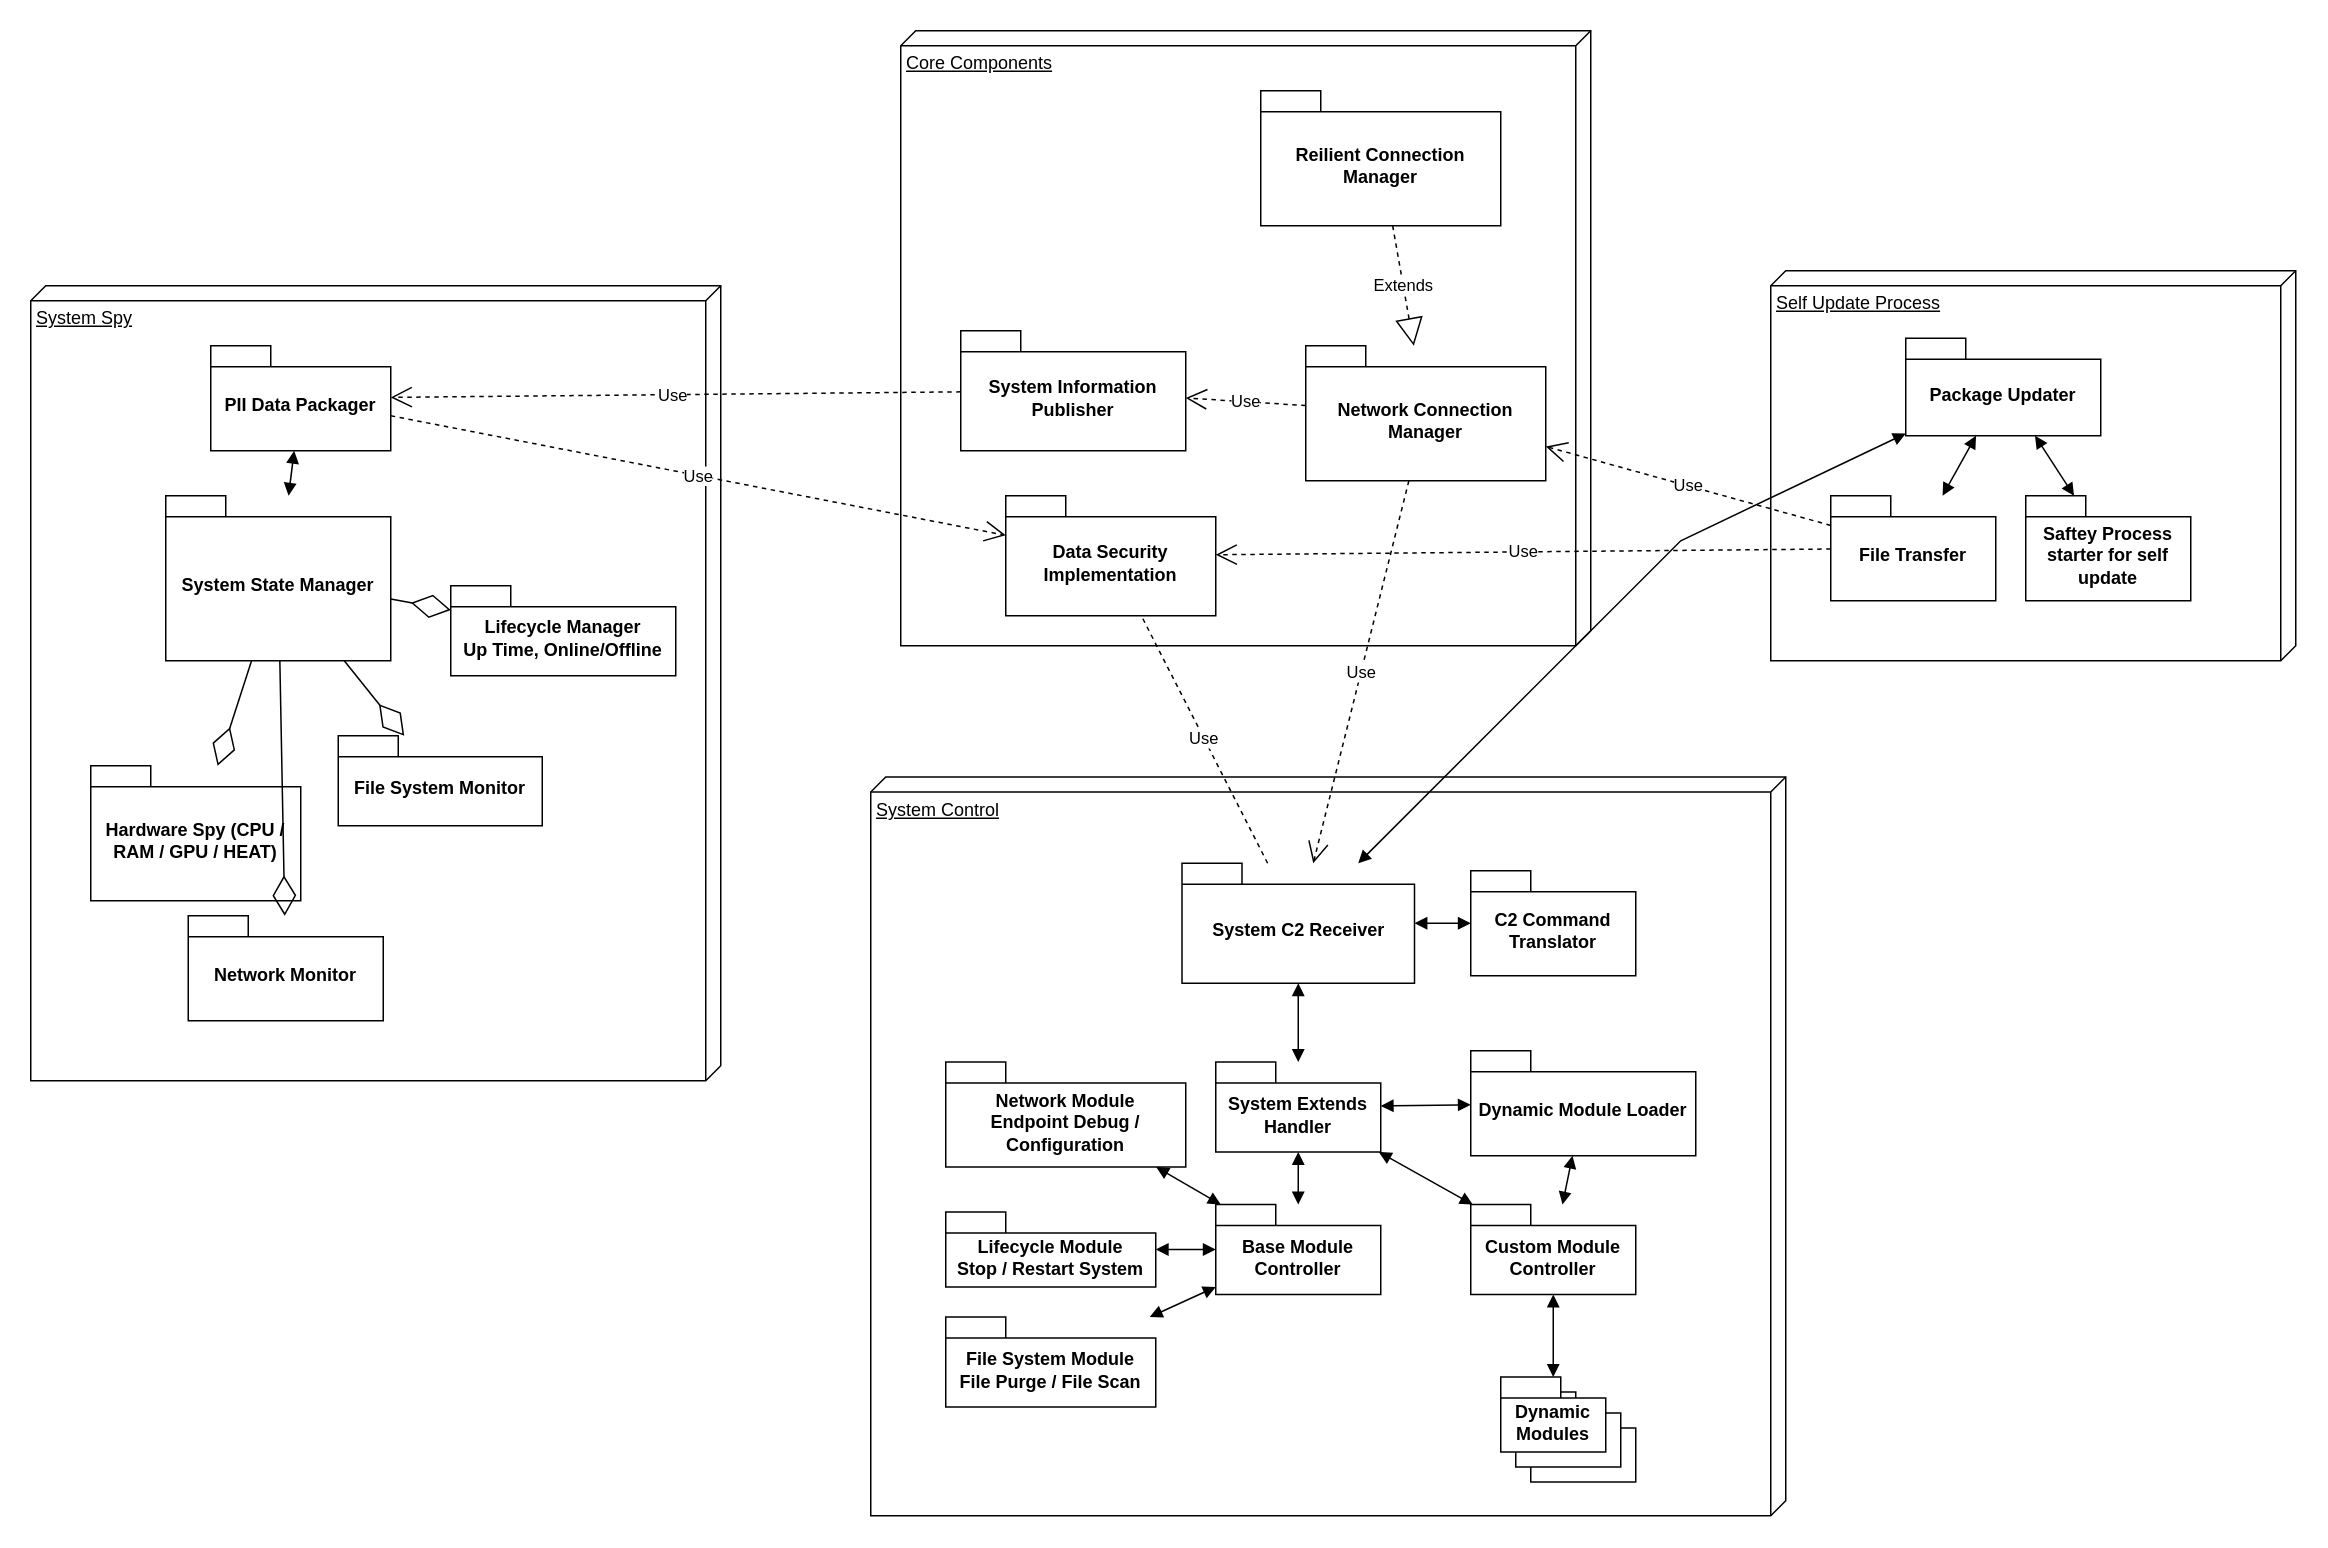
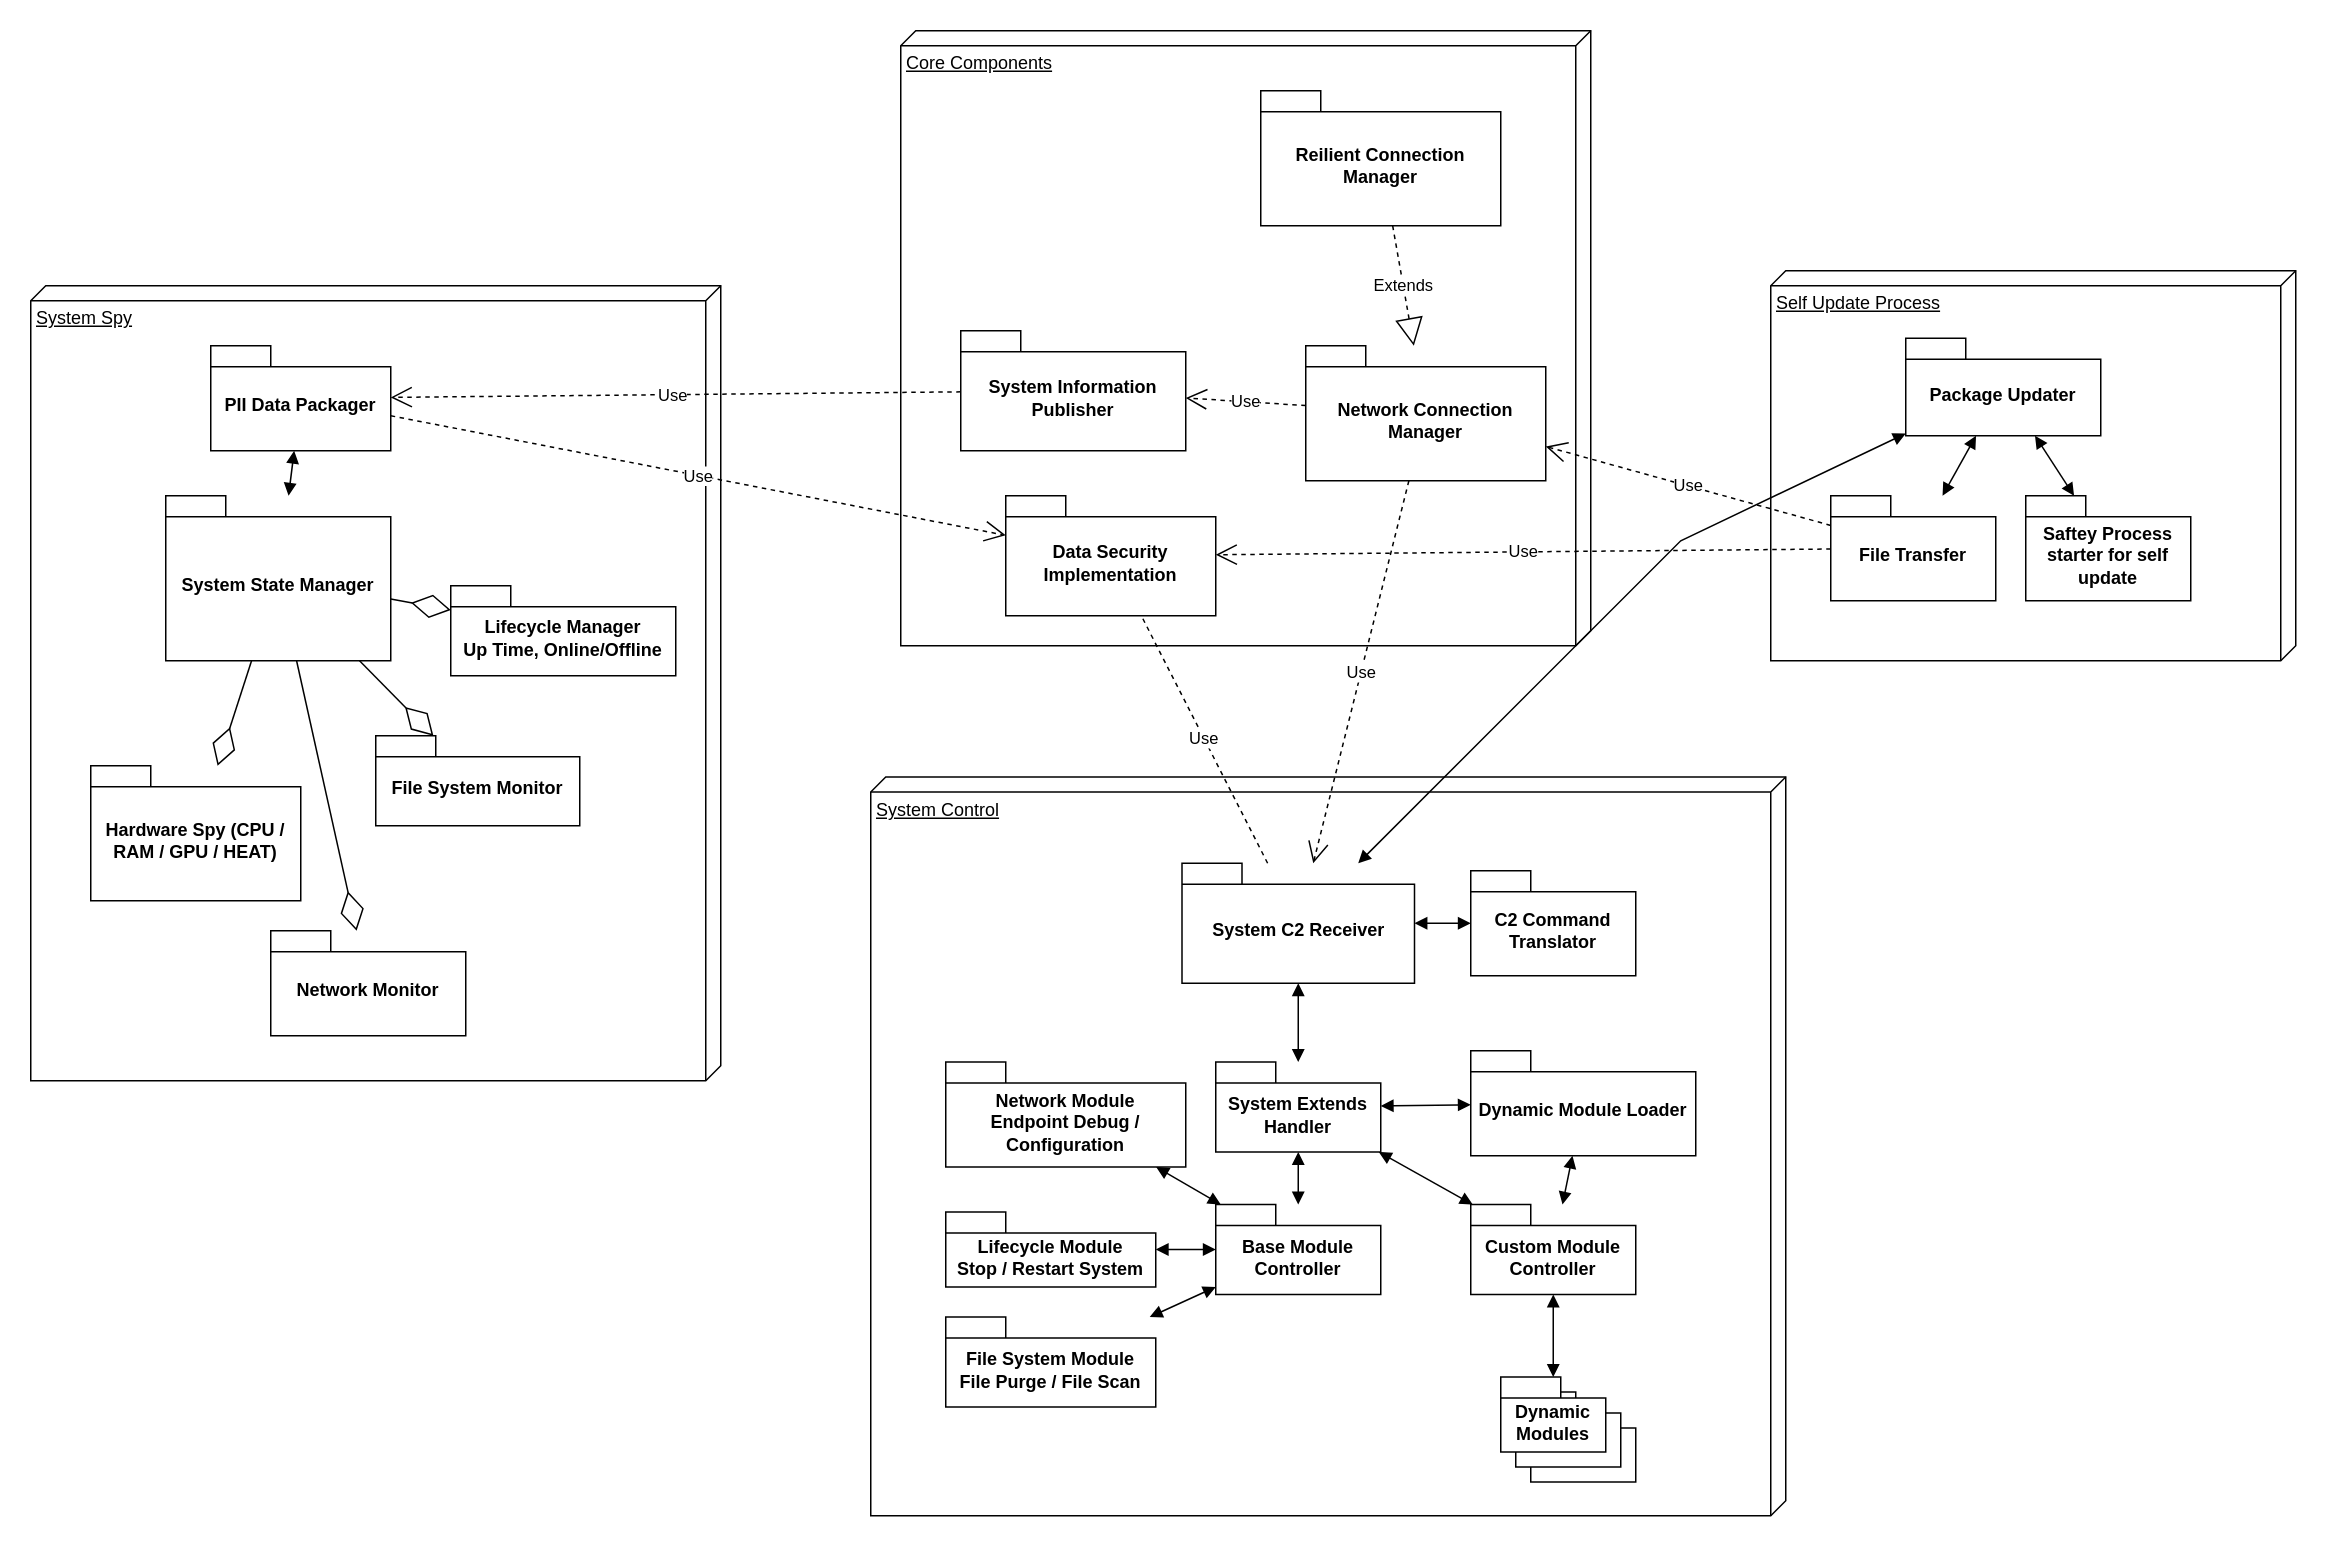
node "File System Monitor": moved (440, 781) -> (478, 781)
node "Network Monitor": moved (286, 968) -> (368, 983)
